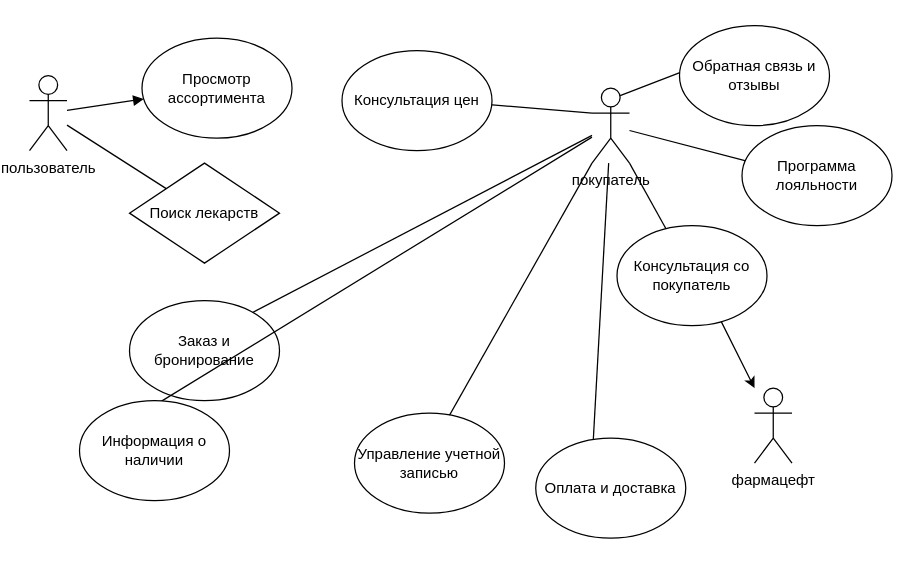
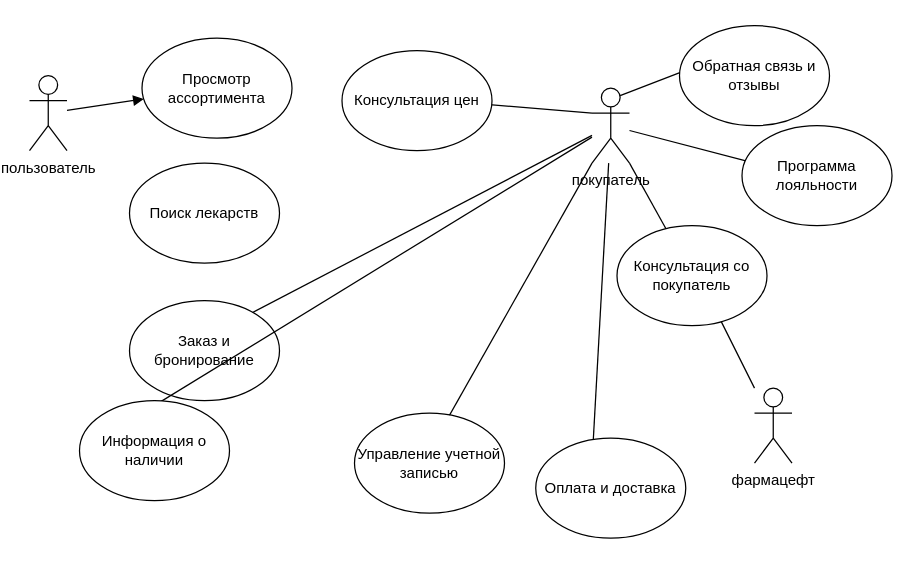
edge "пользователь" -- "Поиск лекарств": removed
node "Поиск лекарств": shape diamond -> ellipse
edge "Консультация со покупатель" -> "фармацефт": arrowhead classic -> none
